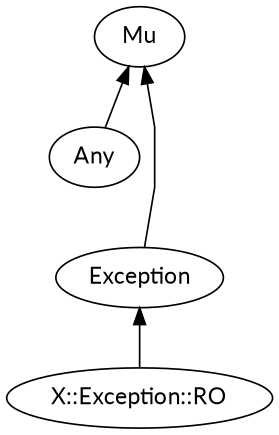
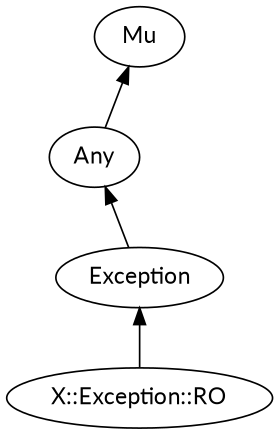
edge "Exception" -> "Mu": now "Exception" -> "Any"
